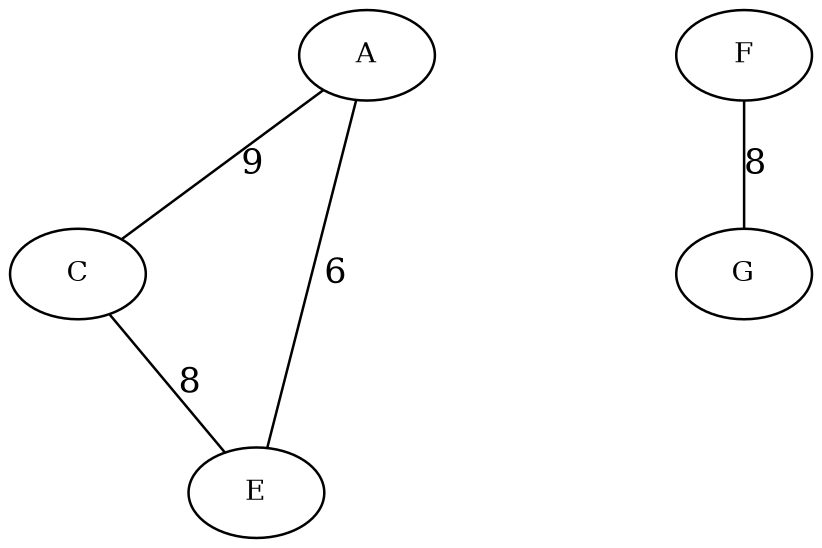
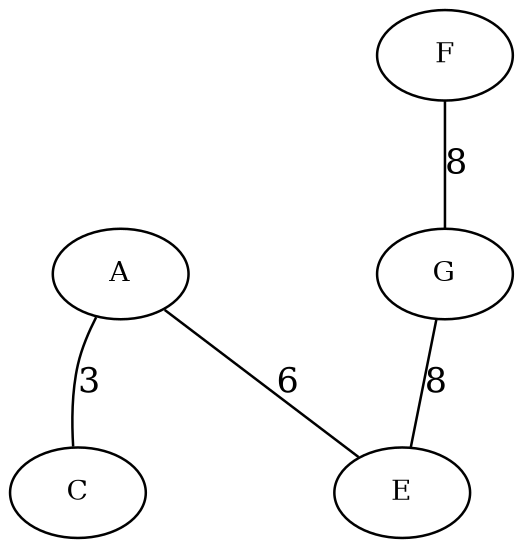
edge "A" -- "C": label "9" -> "3"
edge "C" -- "E": now "G" -- "E"
